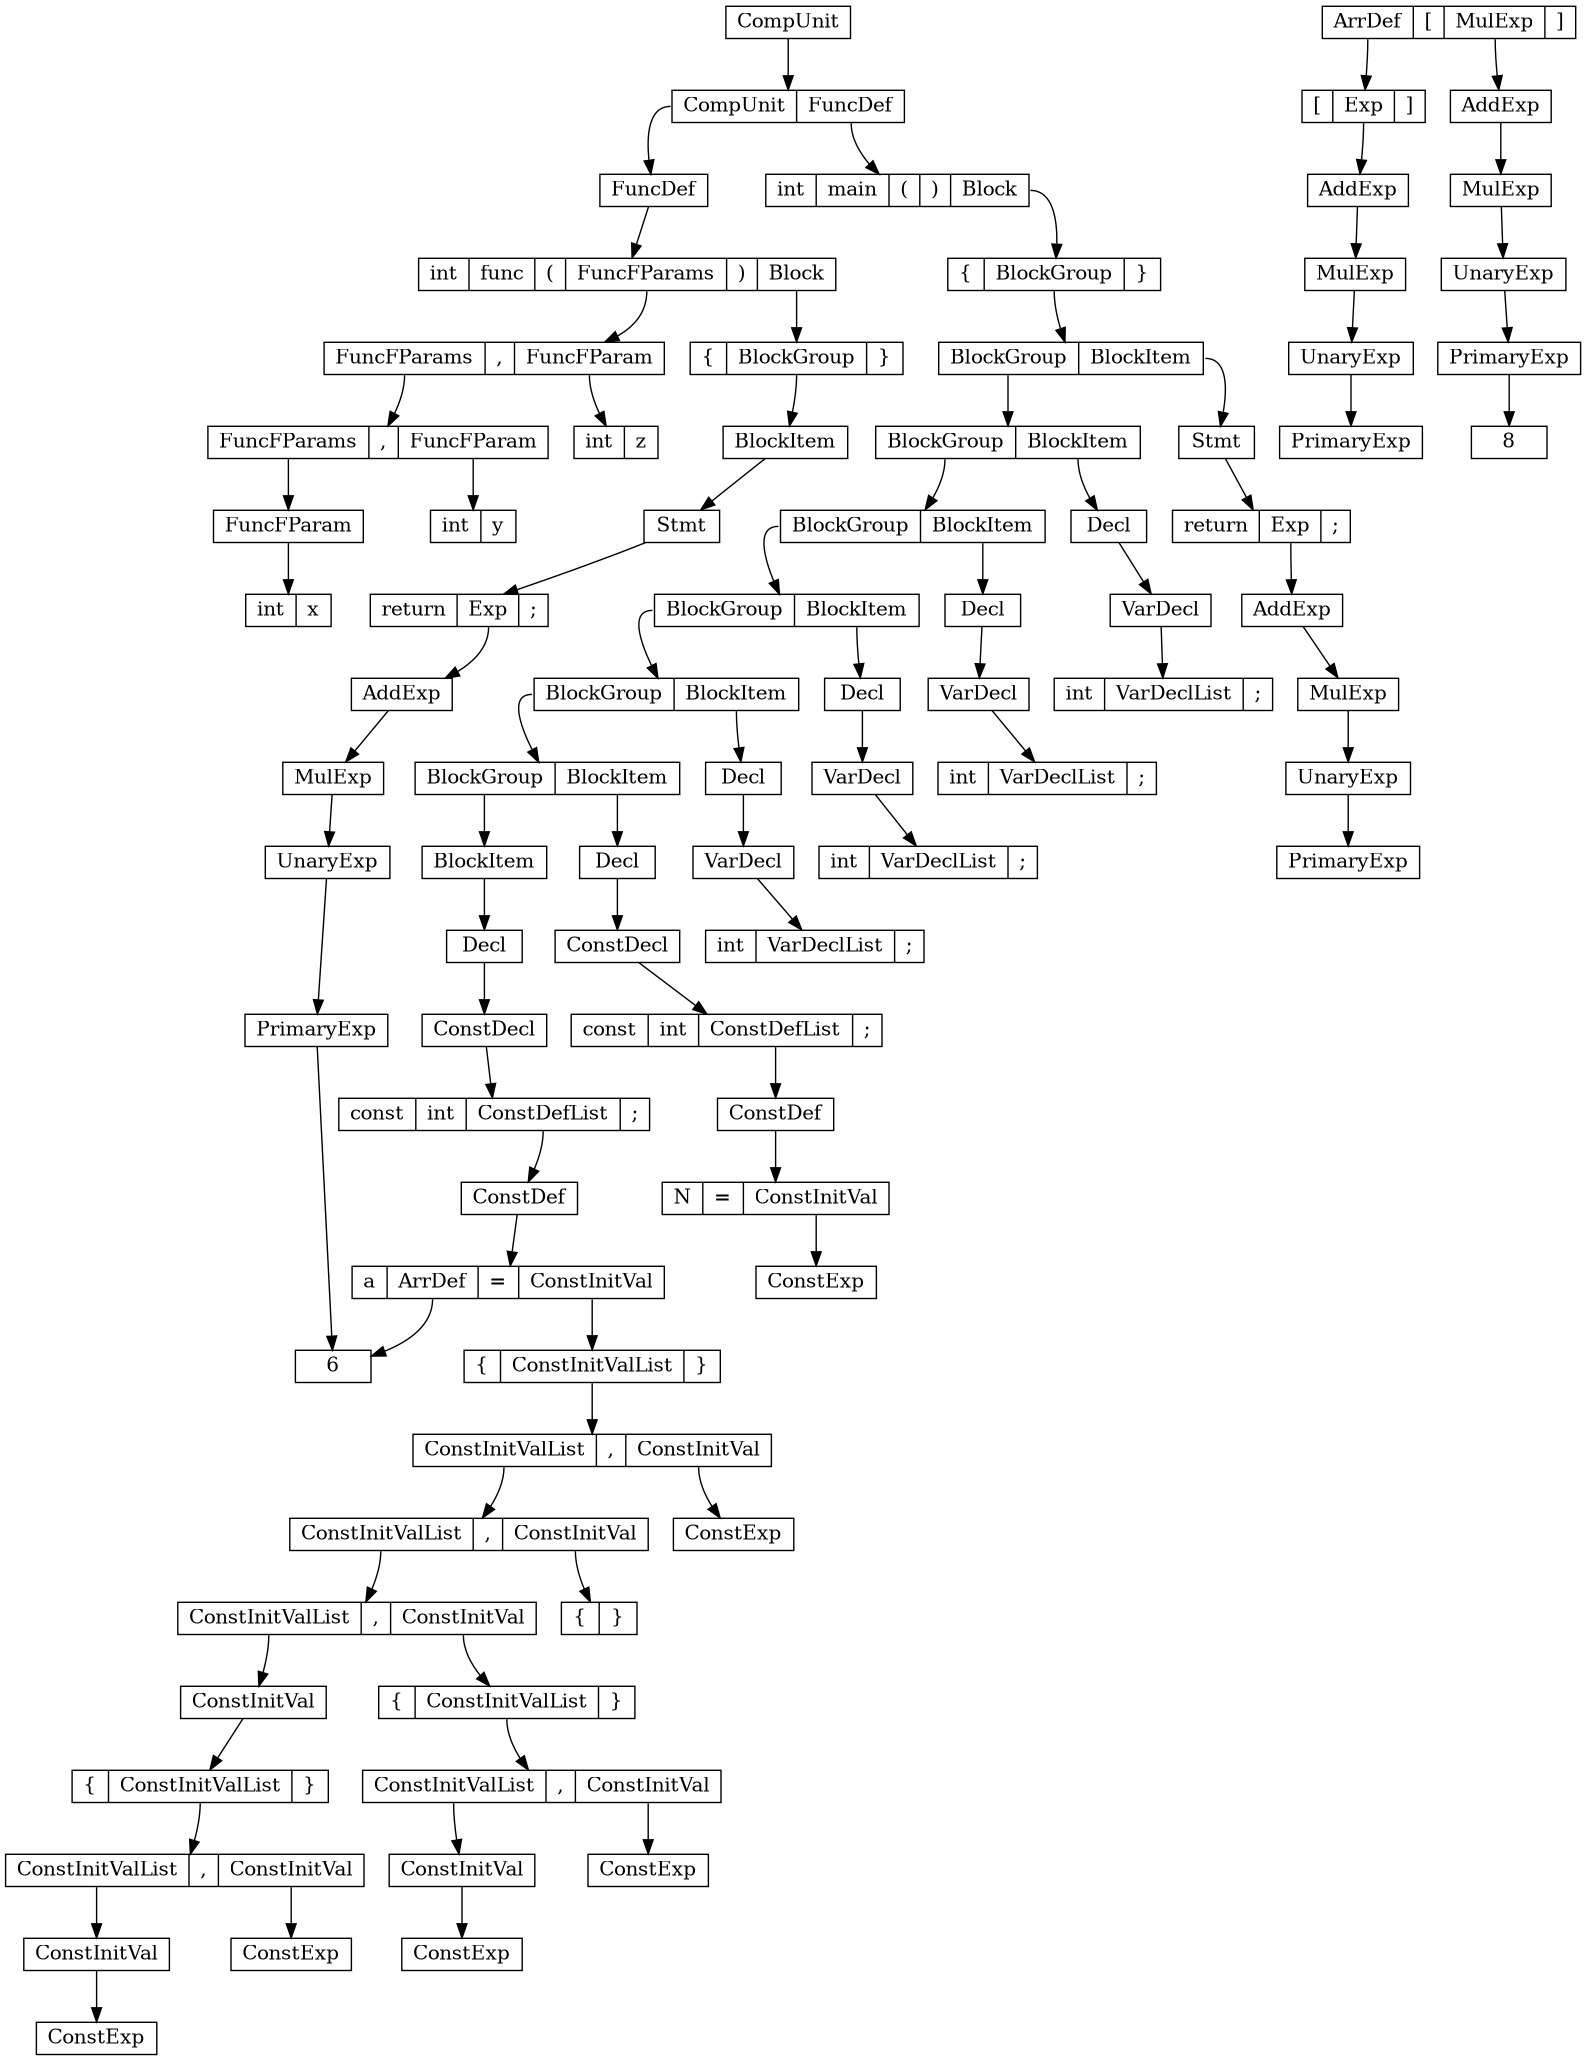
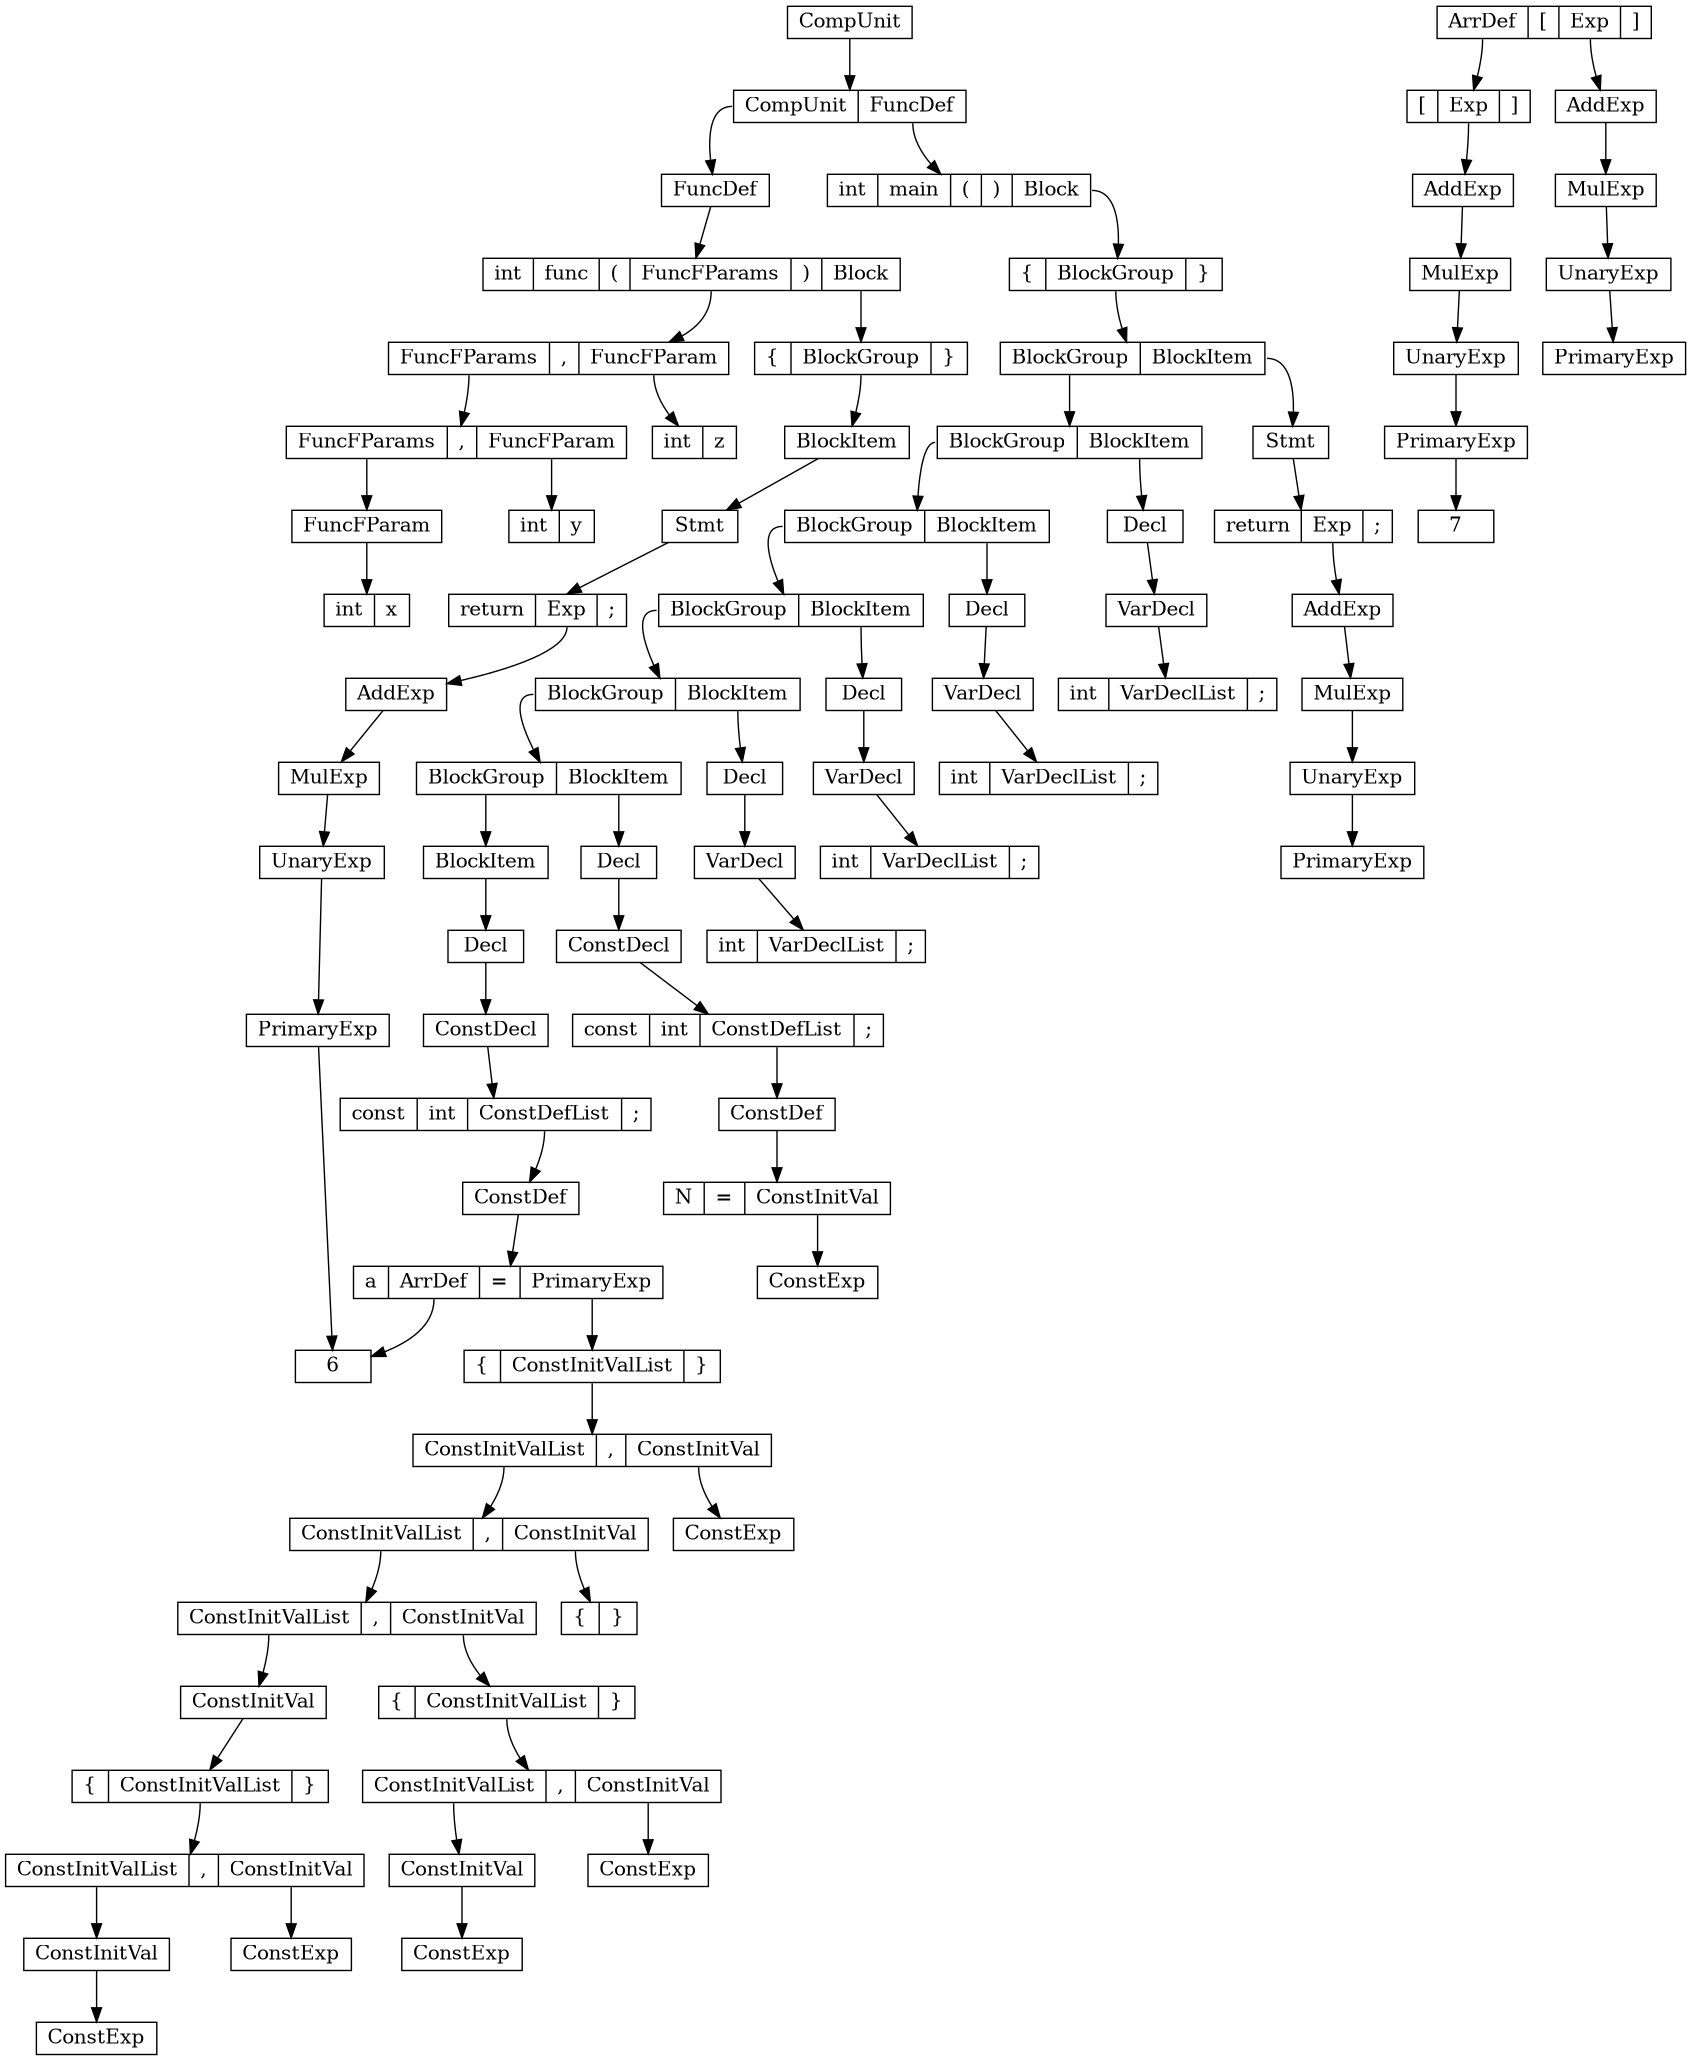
node "ArrDef": text "MulExp" -> "Exp"
node "8": removed
node "7": added
node "a": text "ConstInitVal" -> "PrimaryExp"
